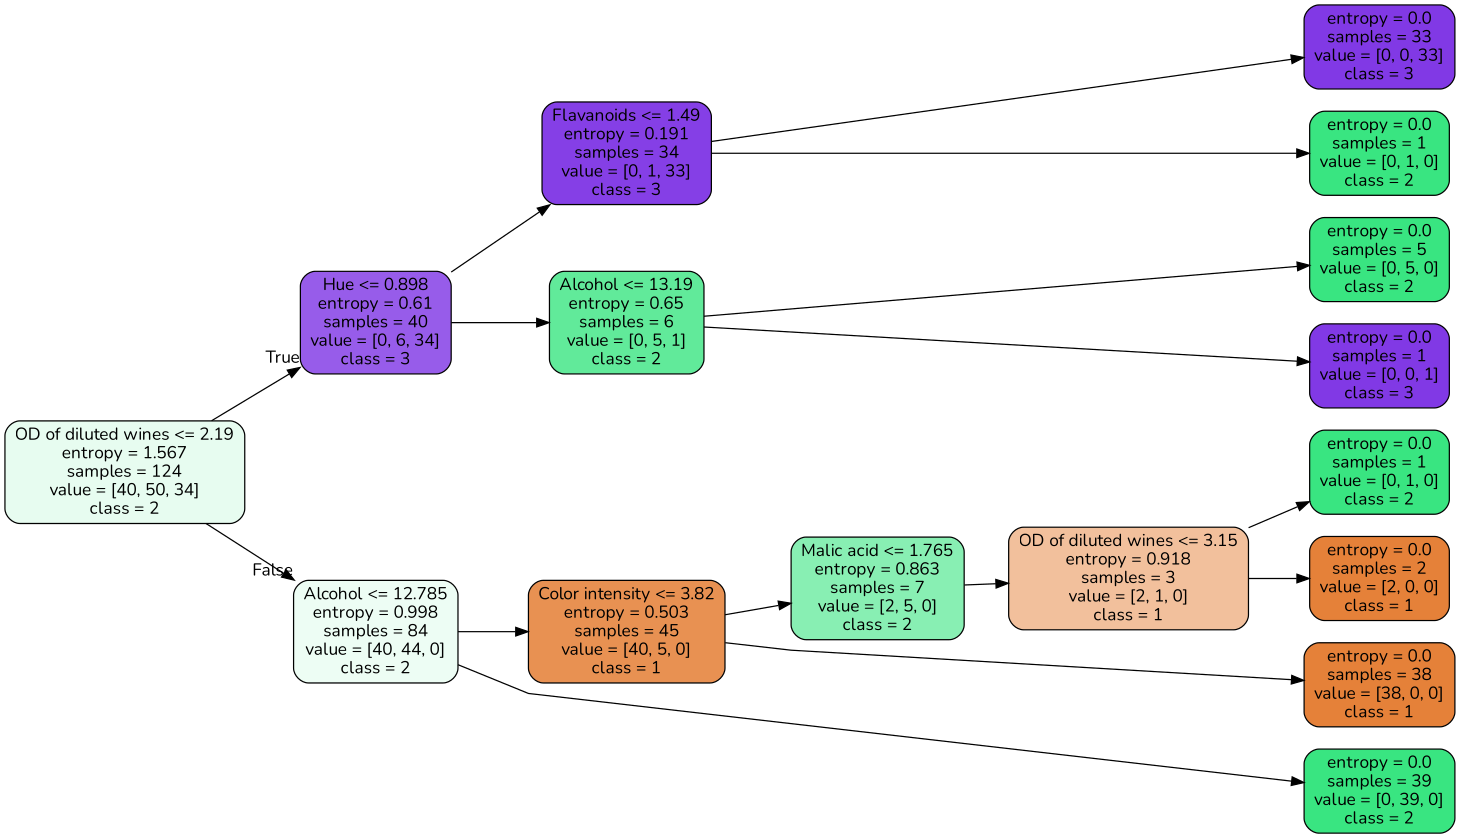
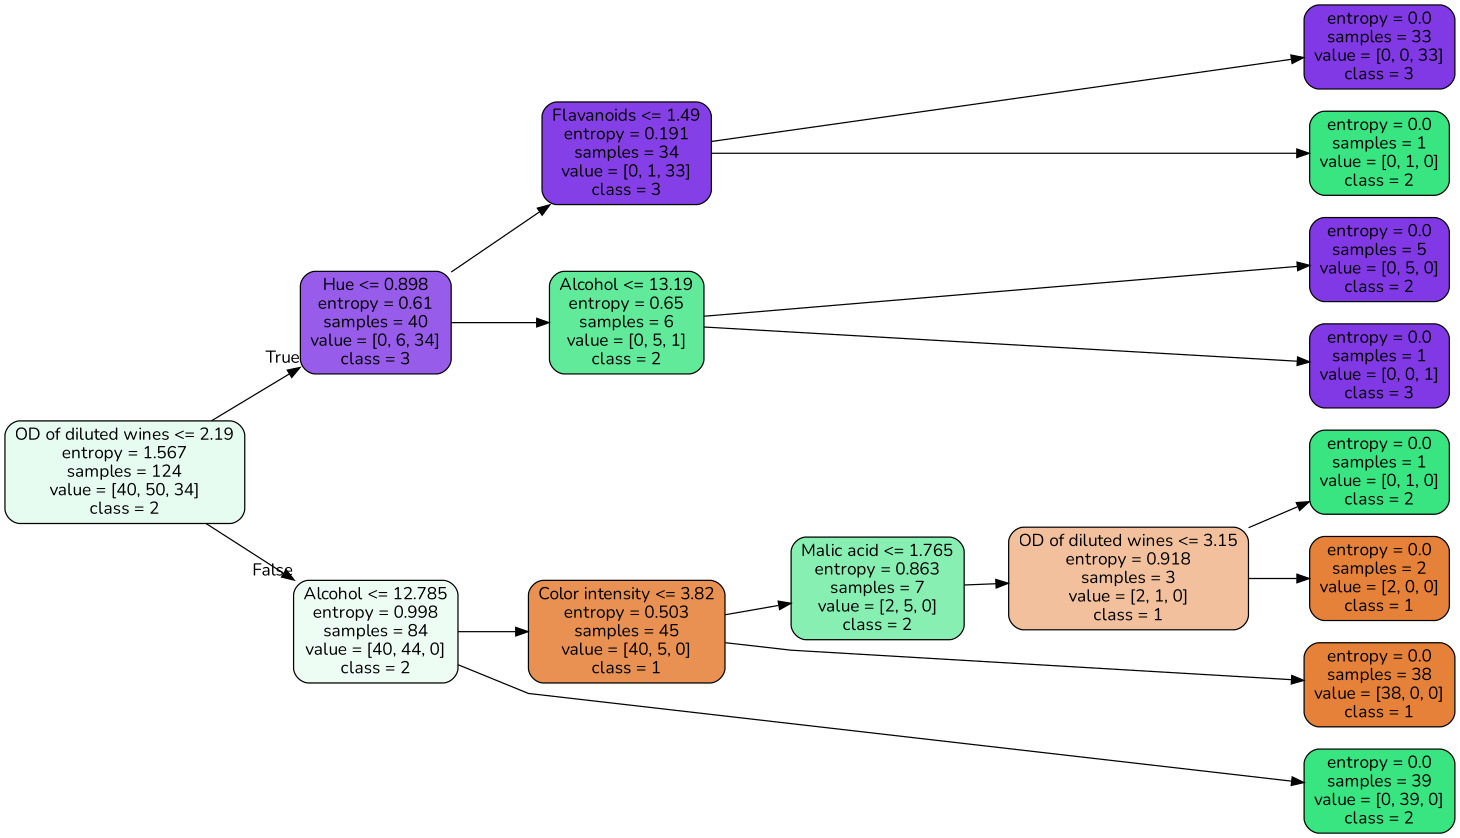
node "entropy = 0.0 samples = 5 value = [0, 5, 0] class = 2": fillcolor #39e581 -> #8139e5
